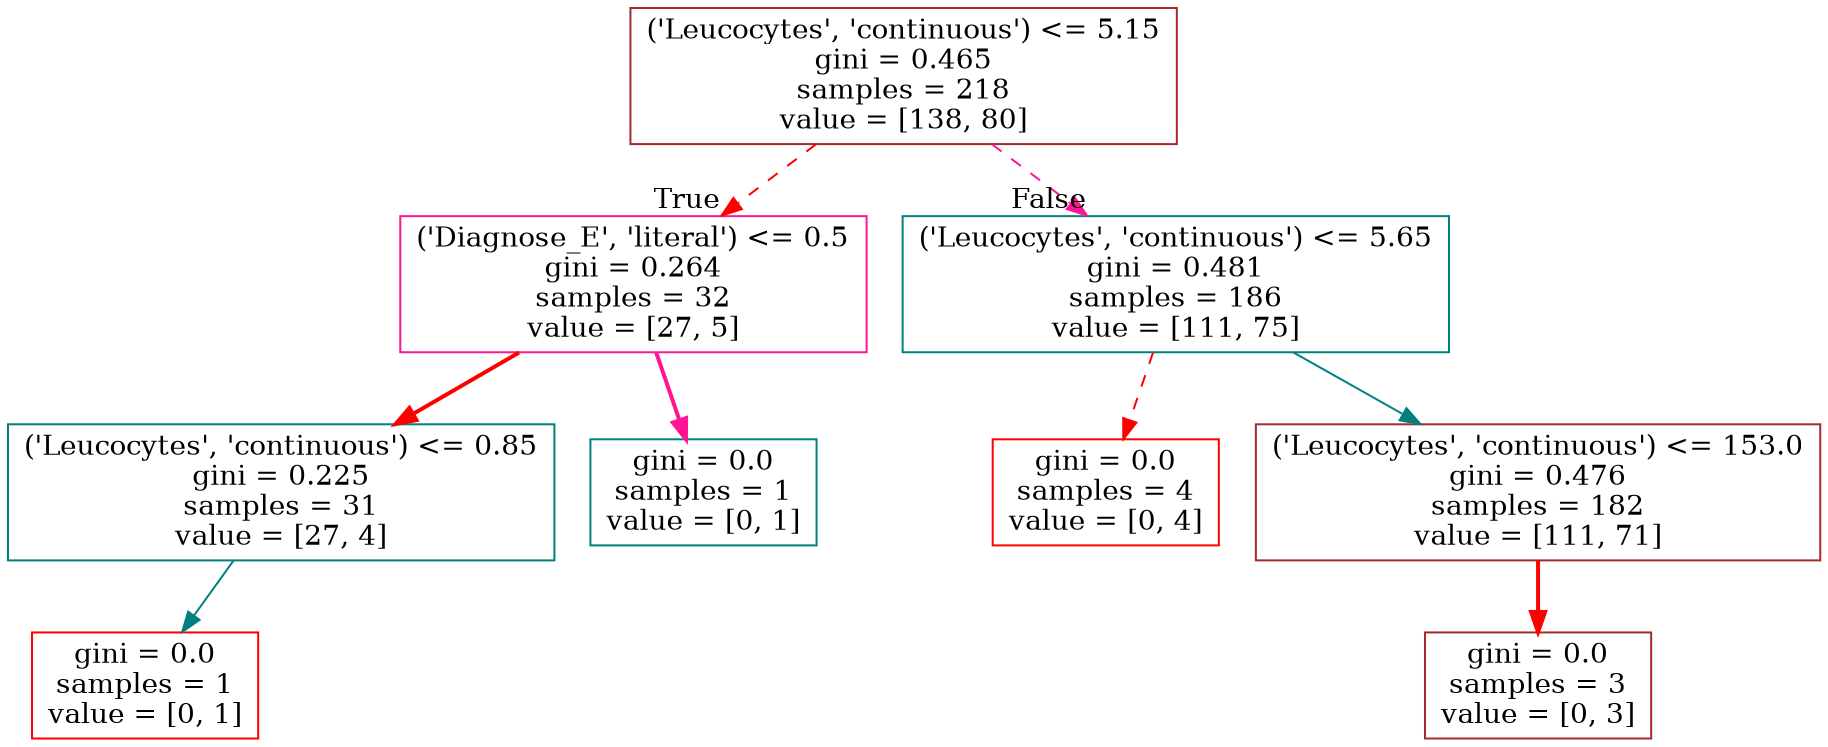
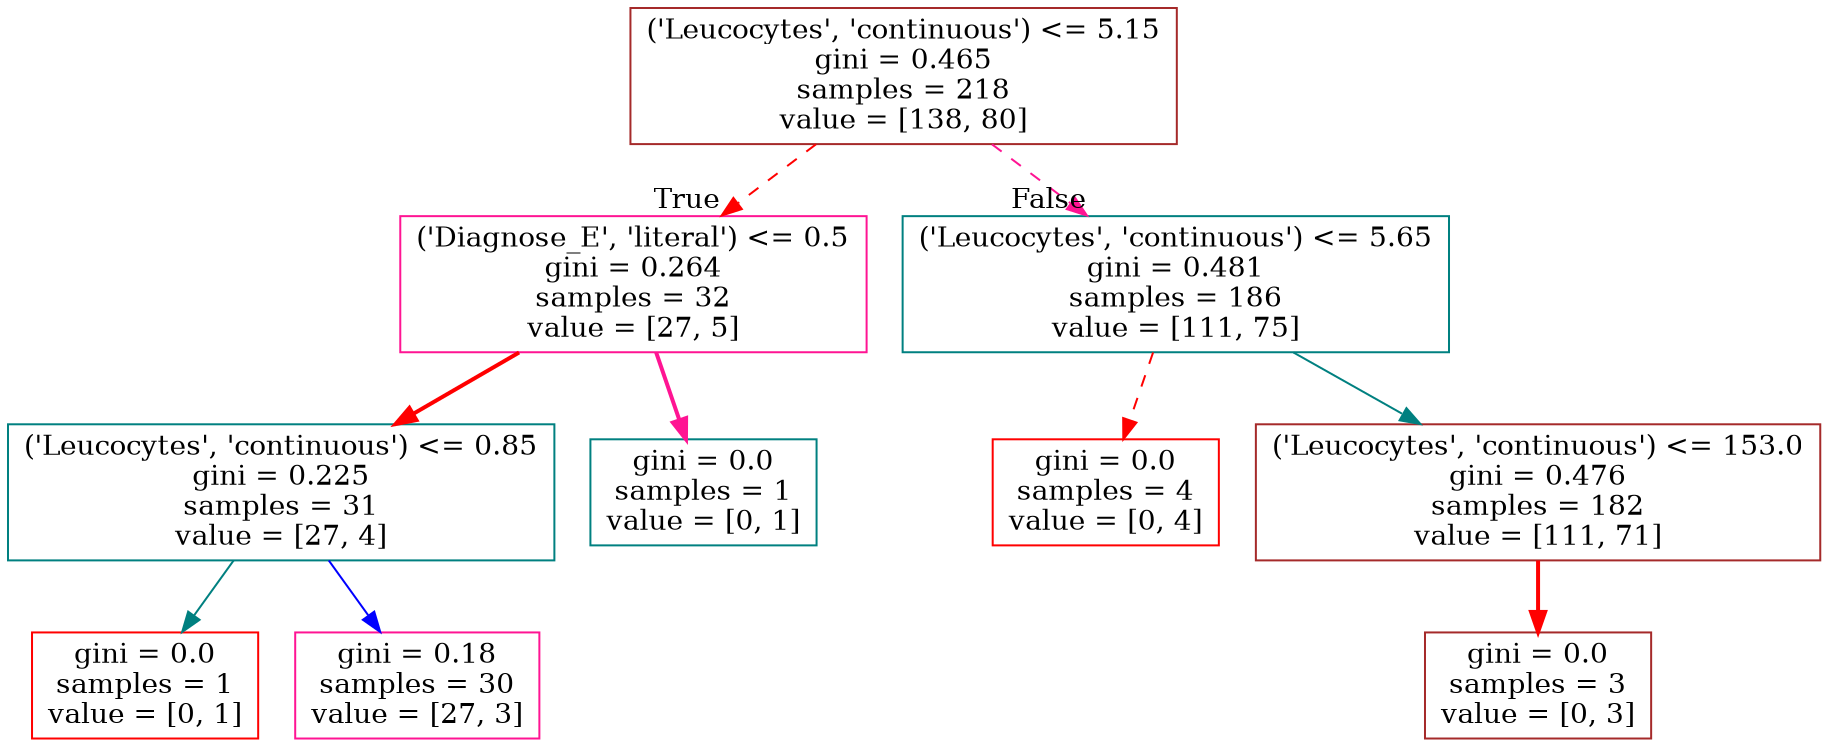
node "gini = 0.18 samples = 30 value = [27, 3]": added
